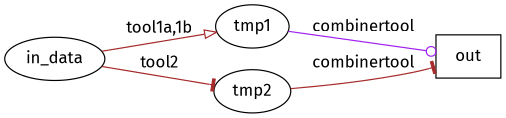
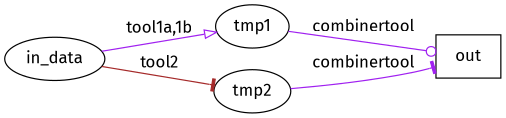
edge "in_data" -> "tmp1": color brown -> purple
edge "tmp2" -> "out": color brown -> purple
